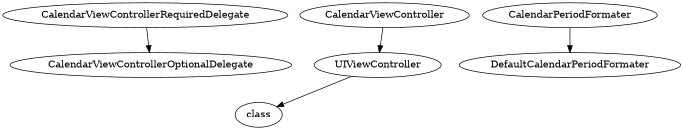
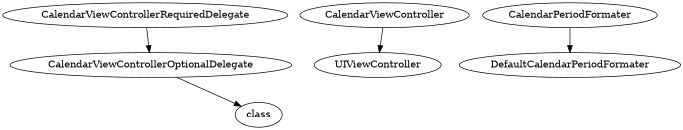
edge "UIViewController" -> "class": now "CalendarViewControllerOptionalDelegate" -> "class"
